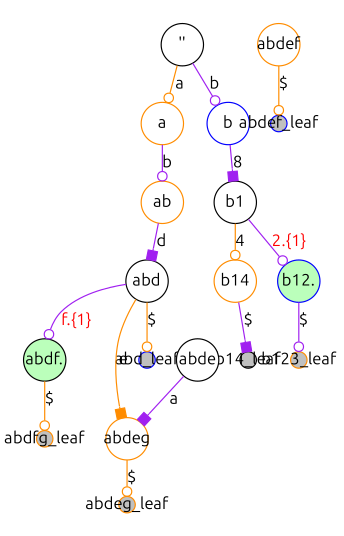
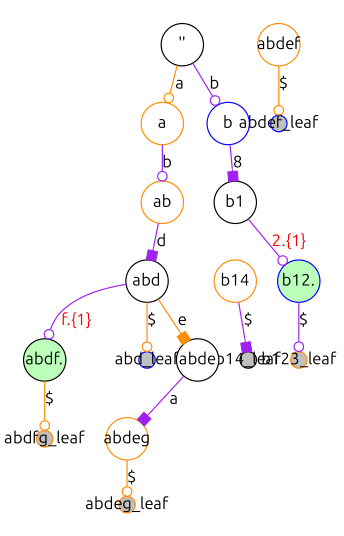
edge "b1" -> "b14": removed, label "4"
edge "abd" -> "abdeg": now "abd" -> "abde"
